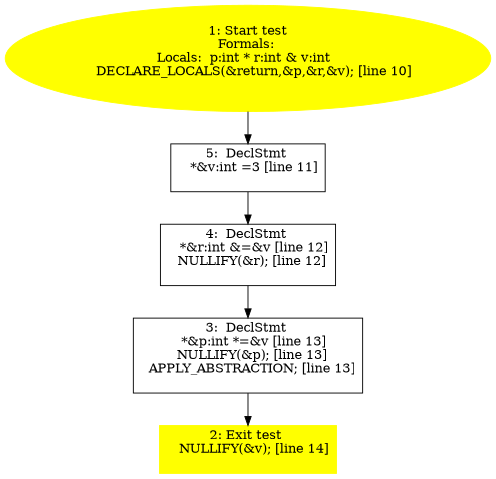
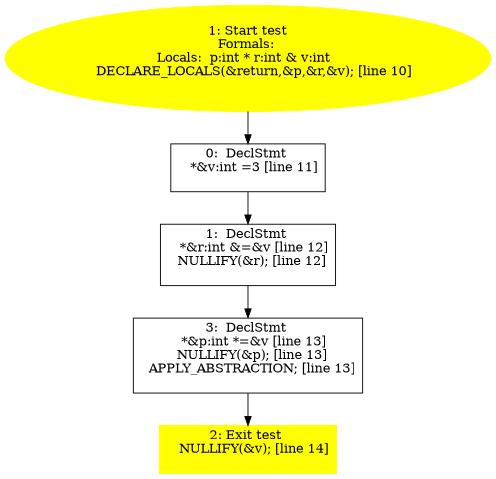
node "5:  DeclStmt *&v:int =3 [line 11]": label "5:  DeclStmt *&v:int =3 [line 11]" -> "0:  DeclStmt *&v:int =3 [line 11]"
node "4:  DeclStmt *&r:int &=&v [line 12] NULLIFY(&r); [line 12]": label "4:  DeclStmt *&r:int &=&v [line 12] NULLIFY(&r); [line 12]" -> "1:  DeclStmt *&r:int &=&v [line 12] NULLIFY(&r); [line 12]"
